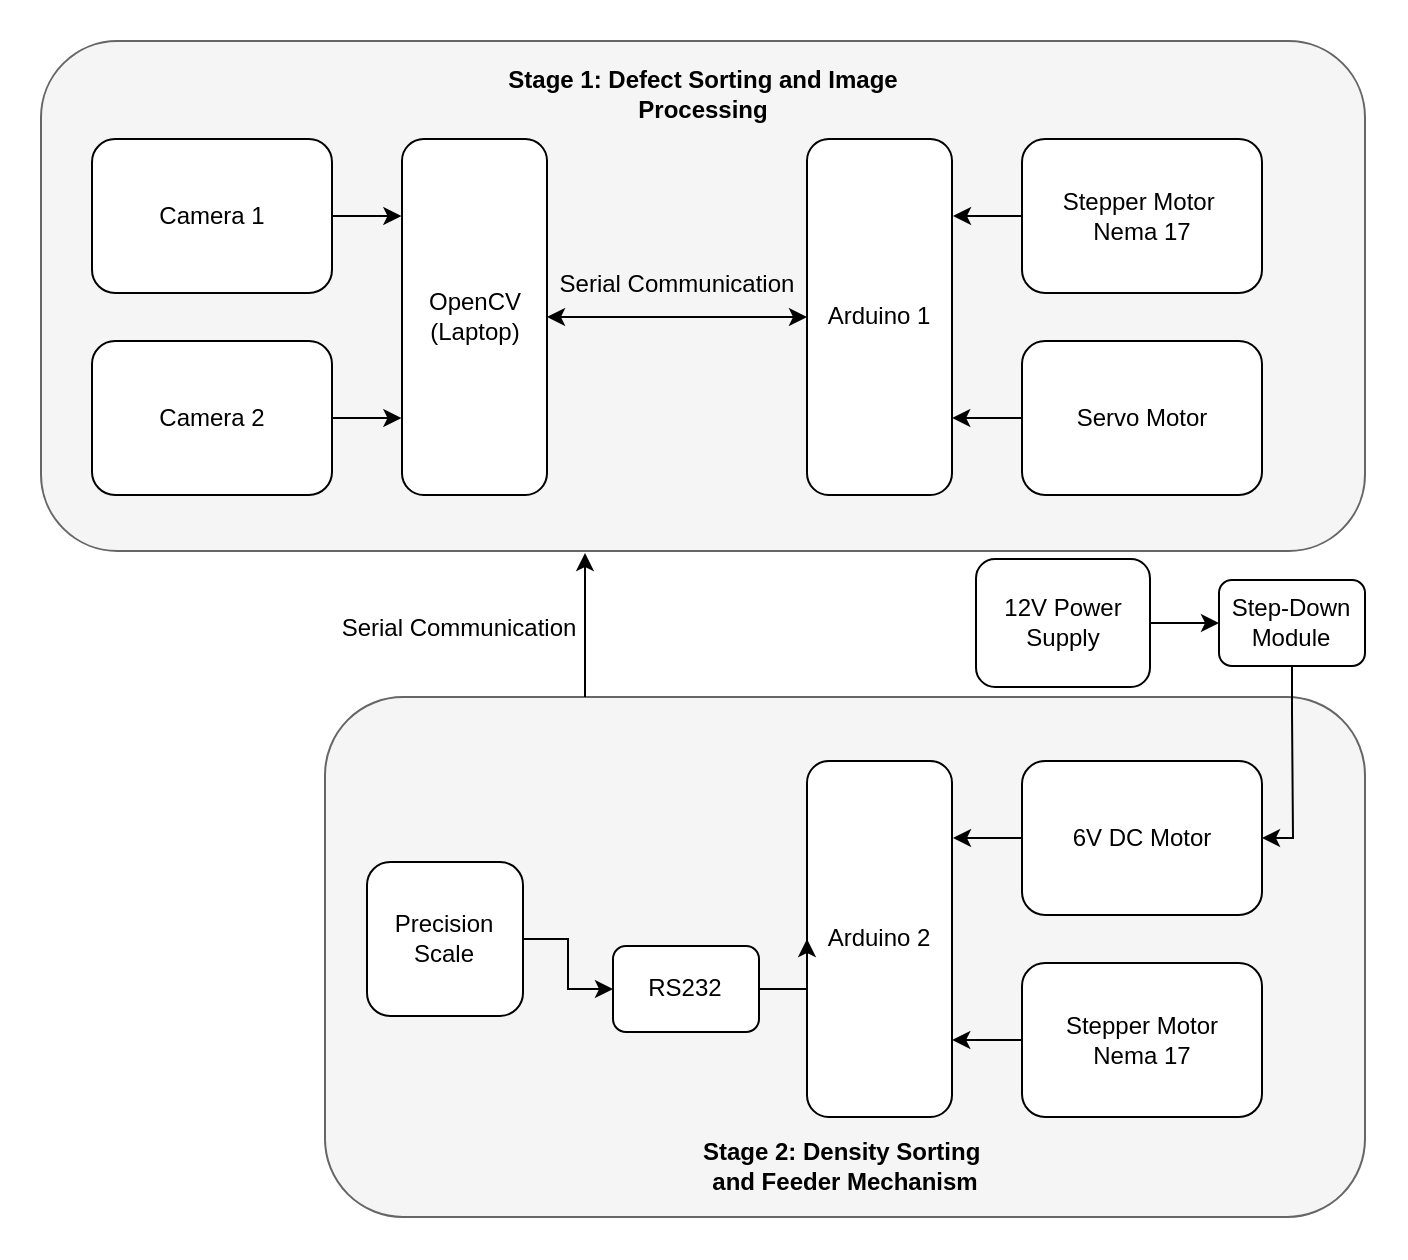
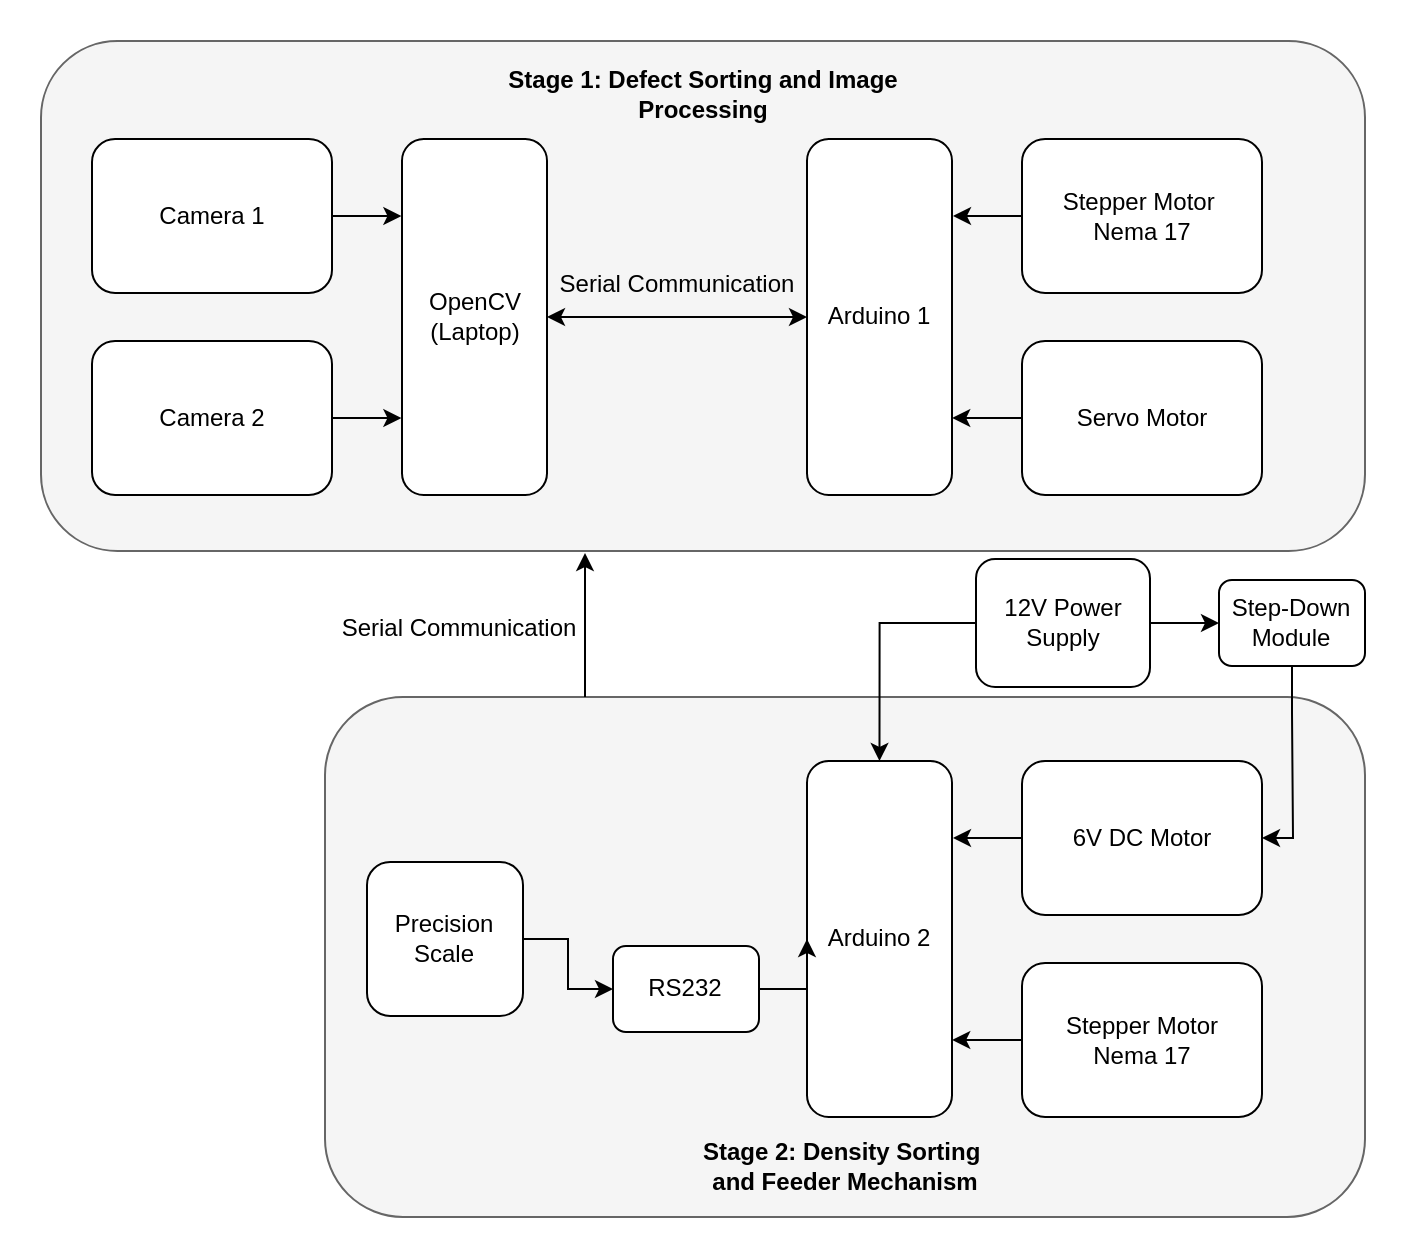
edge "12V Power Supply" -> "Arduino 2": added
